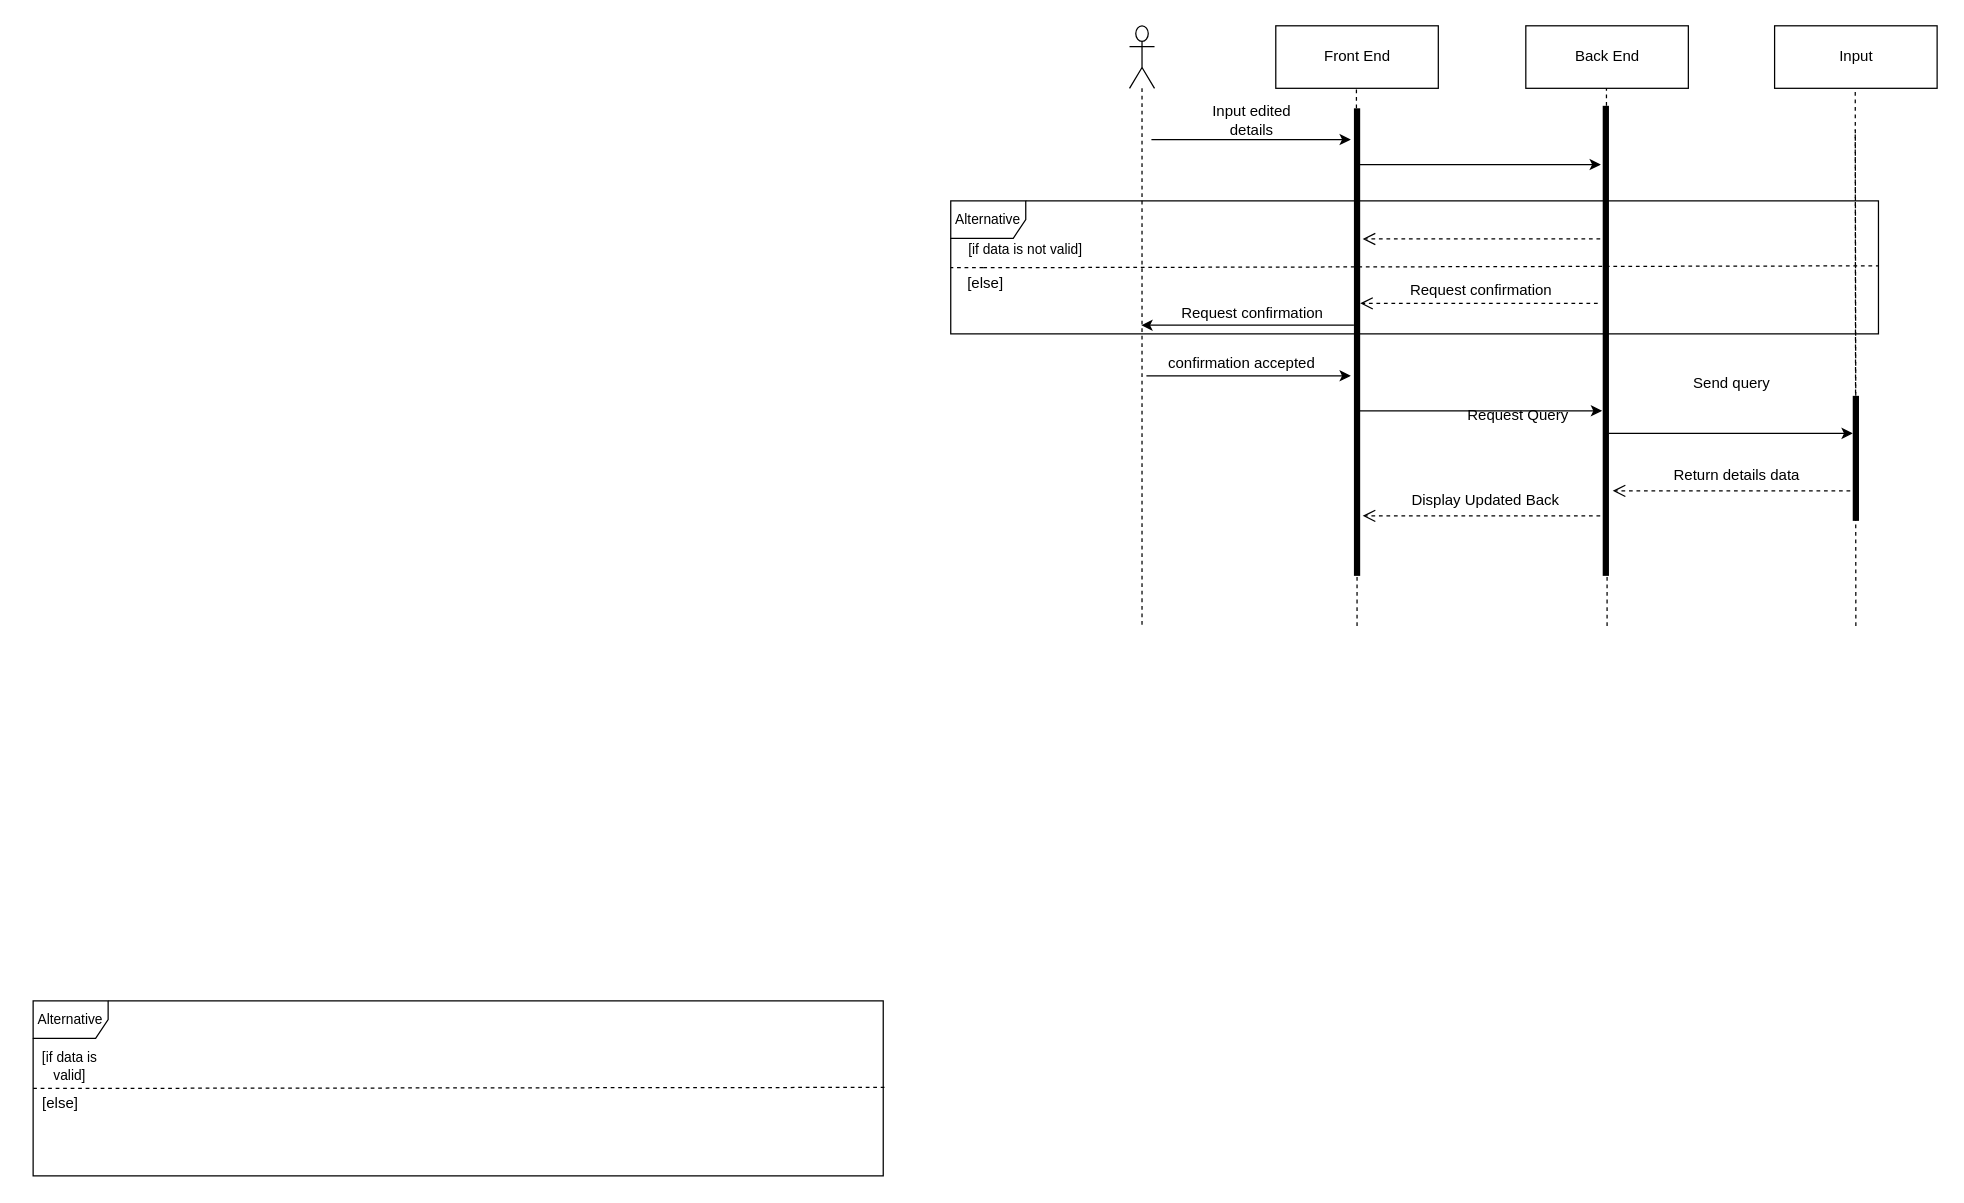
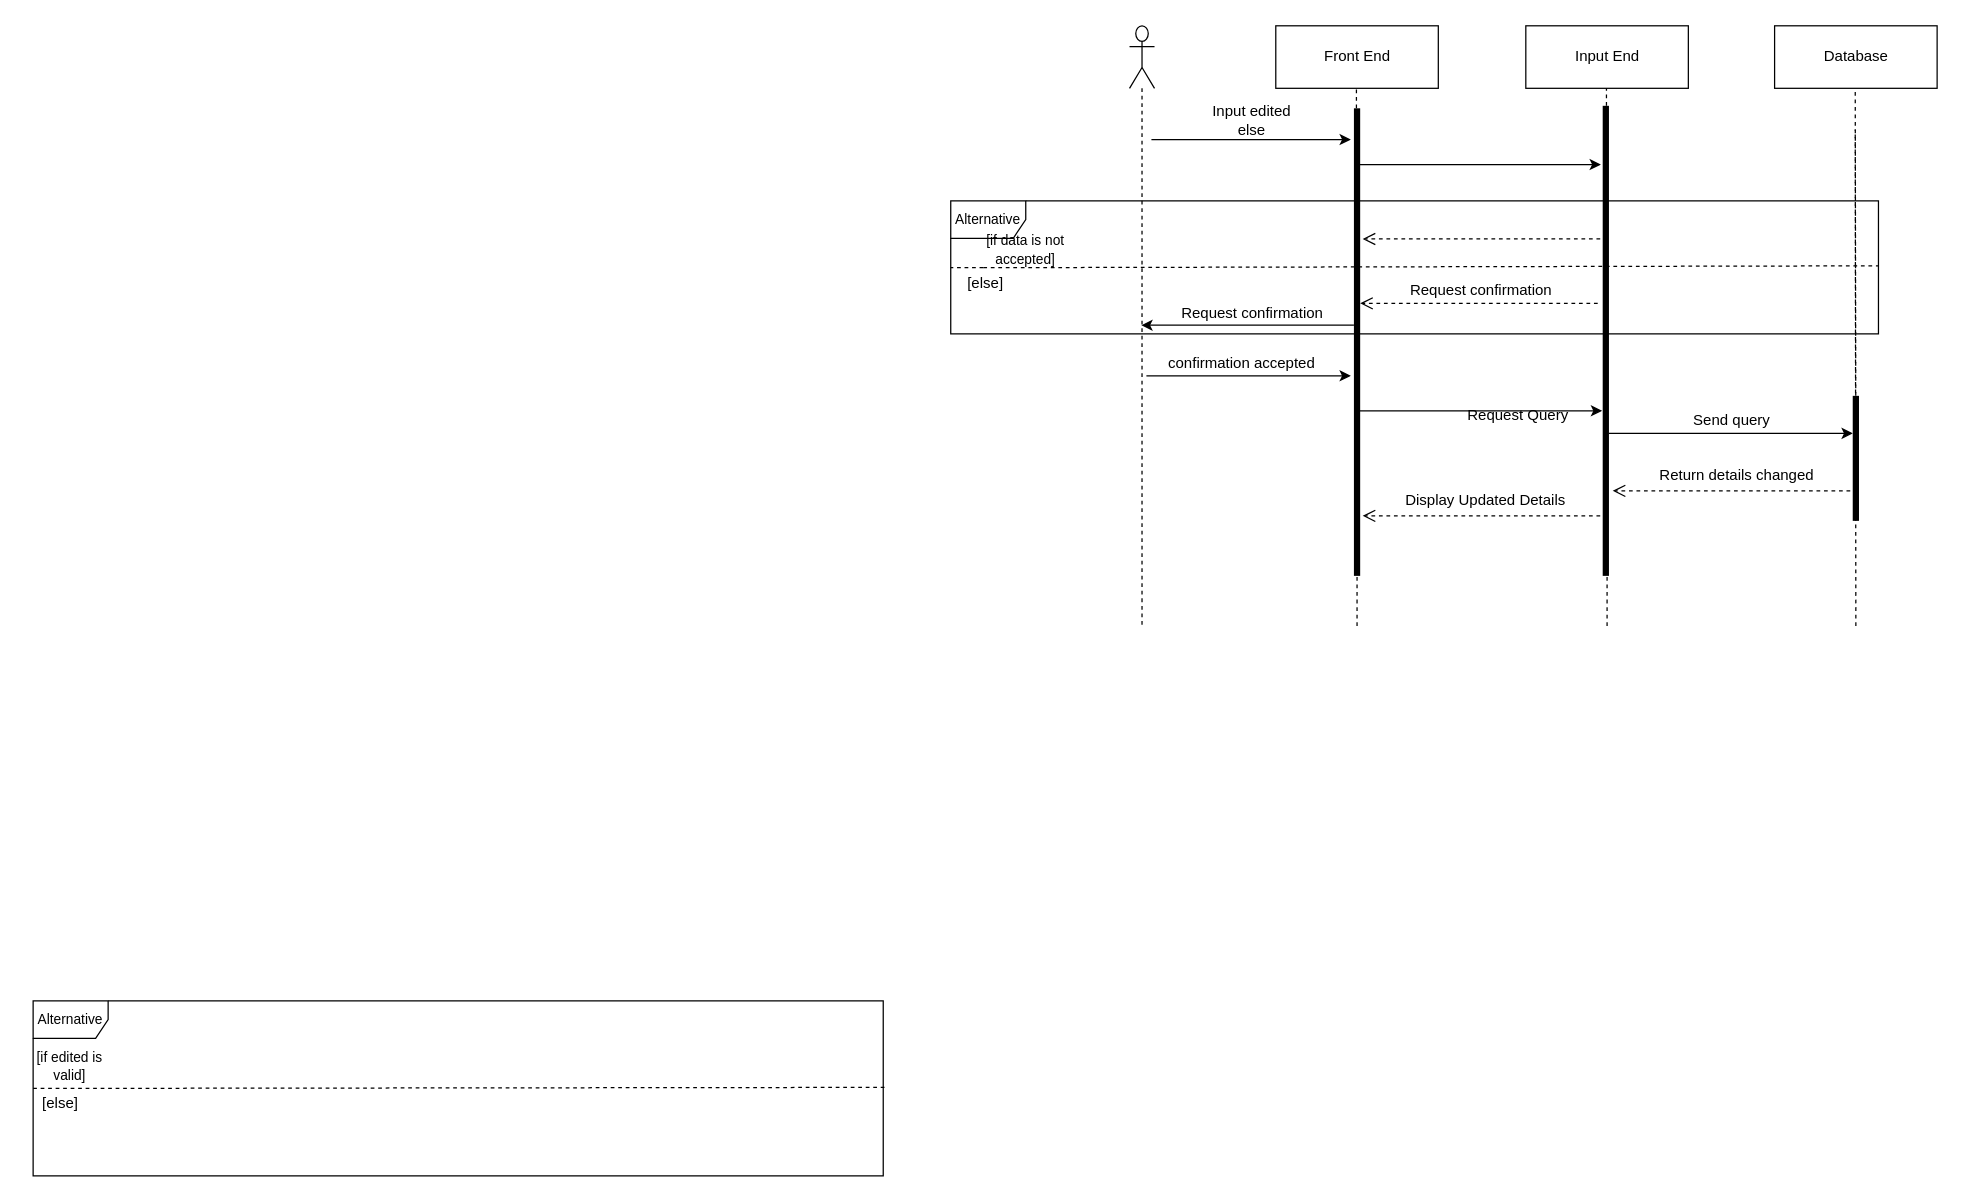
node "Back End": label "Back End" -> "Input End"
node "Input": label "Input" -> "Database"
node "Input edited details": label "Input edited details" -> "Input edited else"
node "[if data is not valid]": label "[if data is not valid]" -> "[if data is not accepted]"
node "Send query": moved (1731, 383) -> (1731, 421)
node "Return details data": label "Return details data" -> "Return details changed"
node "Display Updated Back": label "Display Updated Back" -> "Display Updated Details"
node "[if data is valid]": label "[if data is valid]" -> "[if edited is valid]"
